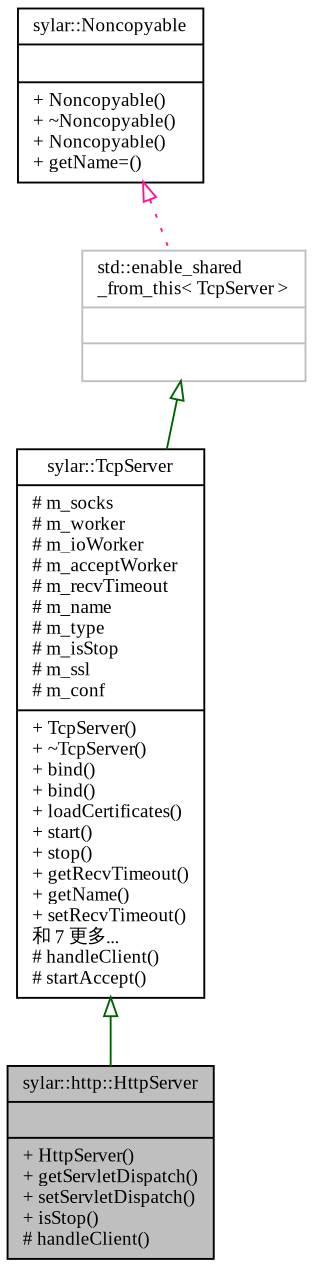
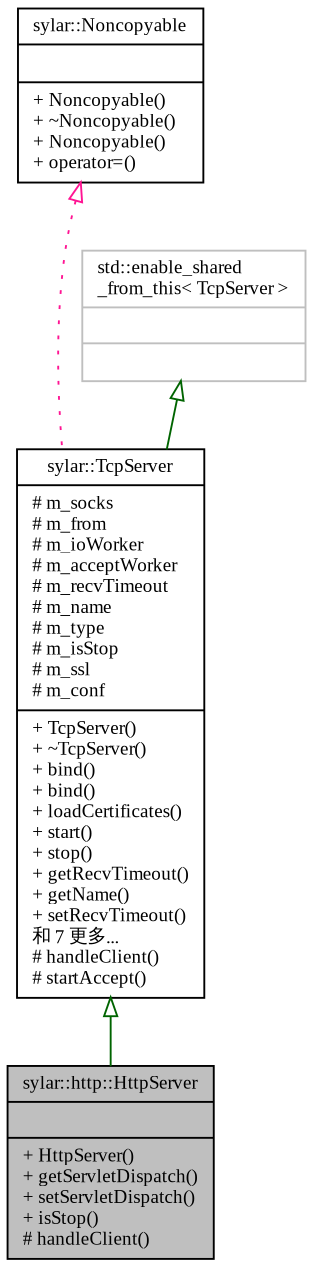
node "sylar::Noncopyable": text "+ getName=()" -> "+ operator=()"
edge "std::enable_shared" -> "sylar::Noncopyable": now "sylar::TcpServer" -> "sylar::Noncopyable"
node "sylar::TcpServer": text "# m_worker" -> "# m_from"
